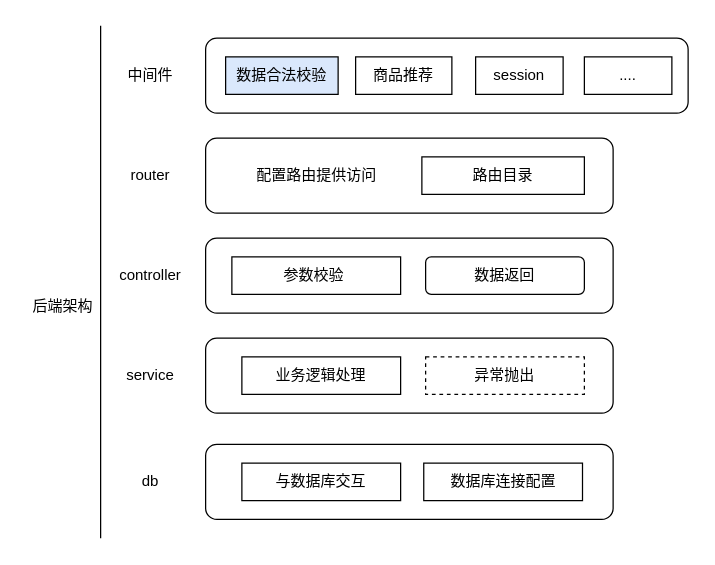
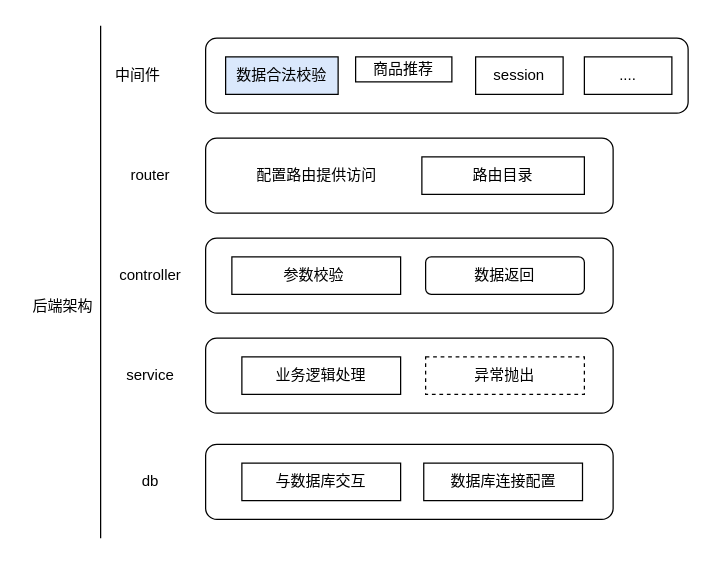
node "中间件": moved (151, 76) -> (138, 76)
node "商品推荐": size 96x38 -> 96x25
